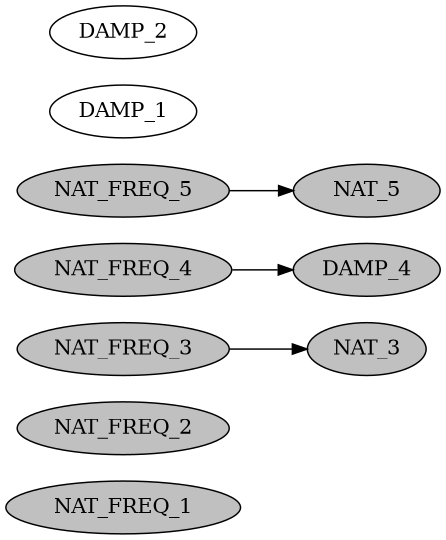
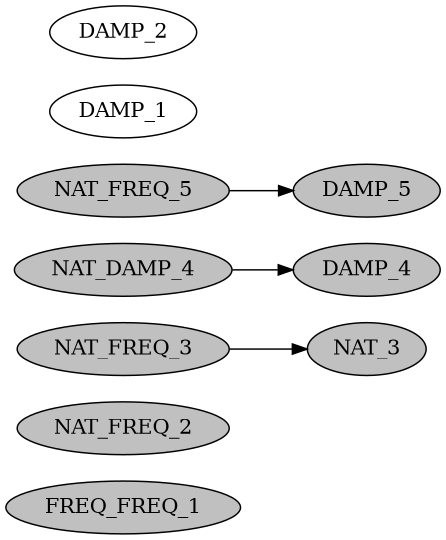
node "NAT_5": label "NAT_5" -> "DAMP_5"
node "NAT_FREQ_4": label "NAT_FREQ_4" -> "NAT_DAMP_4"
node "NAT_FREQ_1": label "NAT_FREQ_1" -> "FREQ_FREQ_1"
